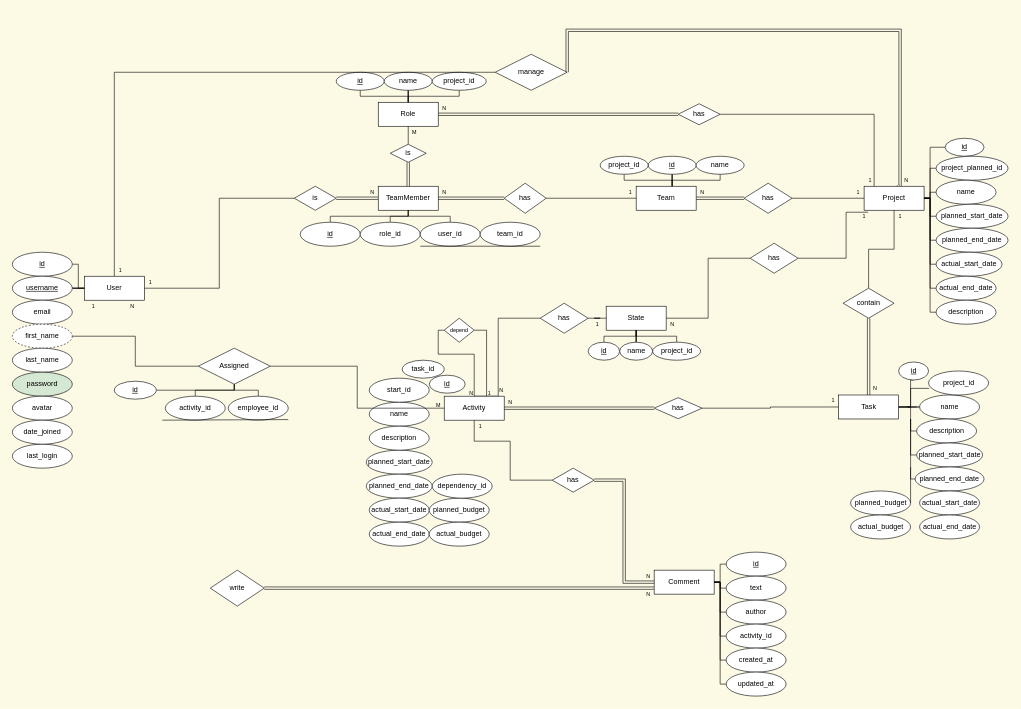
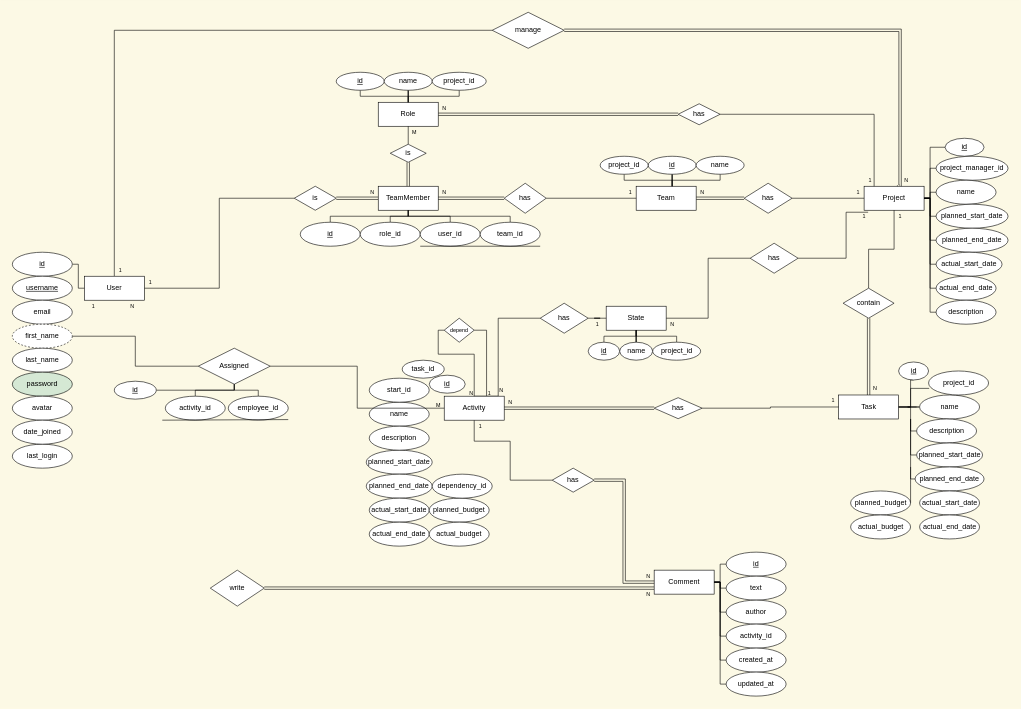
node "manage": moved (531, 72) -> (528, 30)
node "project_planned_id": label "project_planned_id" -> "project_manager_id"
edge "TeamMember" -- "team_id": added
edge "username" -- "User": removed
